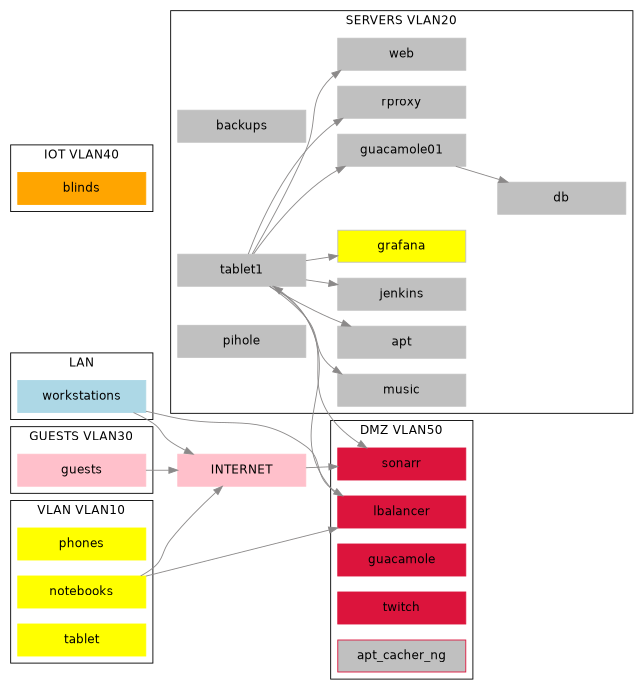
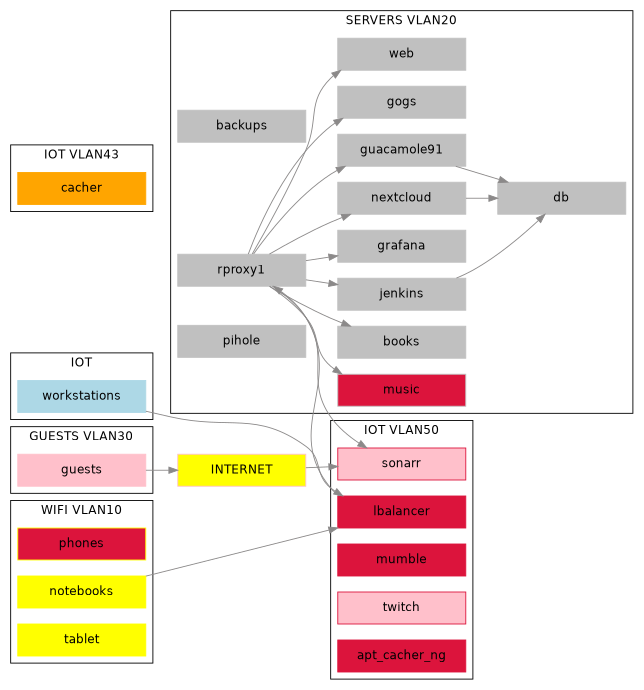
node "rproxy": label "rproxy" -> "gogs"
node "guacamole01": label "guacamole01" -> "guacamole91"
cluster "IOT VLAN40": label "IOT VLAN40" -> "IOT VLAN43"
node "blinds": label "blinds" -> "cacher"
node "nextcloud": added
node "grafana": fillcolor yellow -> grey
edge "jenkins" -> "db": added
node "tablet1": label "tablet1" -> "rproxy1"
node "apt": label "apt" -> "books"
cluster "LAN": label "LAN" -> "IOT"
node "music": fillcolor grey -> crimson
edge "workstations" -> "INTERNET": removed
cluster "DMZ VLAN50": label "DMZ VLAN50" -> "IOT VLAN50"
node "sonarr": fillcolor crimson -> pink
node "INTERNET": fillcolor pink -> yellow
cluster "VLAN VLAN10": label "VLAN VLAN10" -> "WIFI VLAN10"
edge "notebooks" -> "INTERNET": removed
node "phones": fillcolor yellow -> crimson
node "guacamole": label "guacamole" -> "mumble"
node "twitch": fillcolor crimson -> pink
node "apt_cacher_ng": fillcolor grey -> crimson
